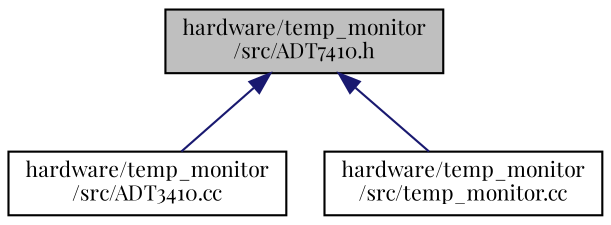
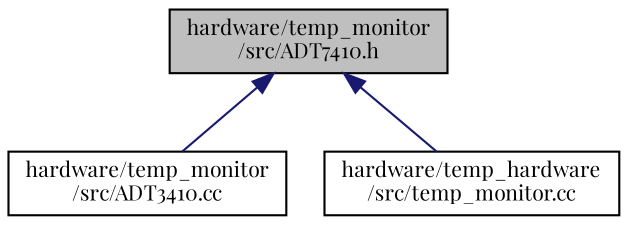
node "hardware/temp_monitor /src/temp_monitor.cc": label "hardware/temp_monitor /src/temp_monitor.cc" -> "hardware/temp_hardware /src/temp_monitor.cc"
